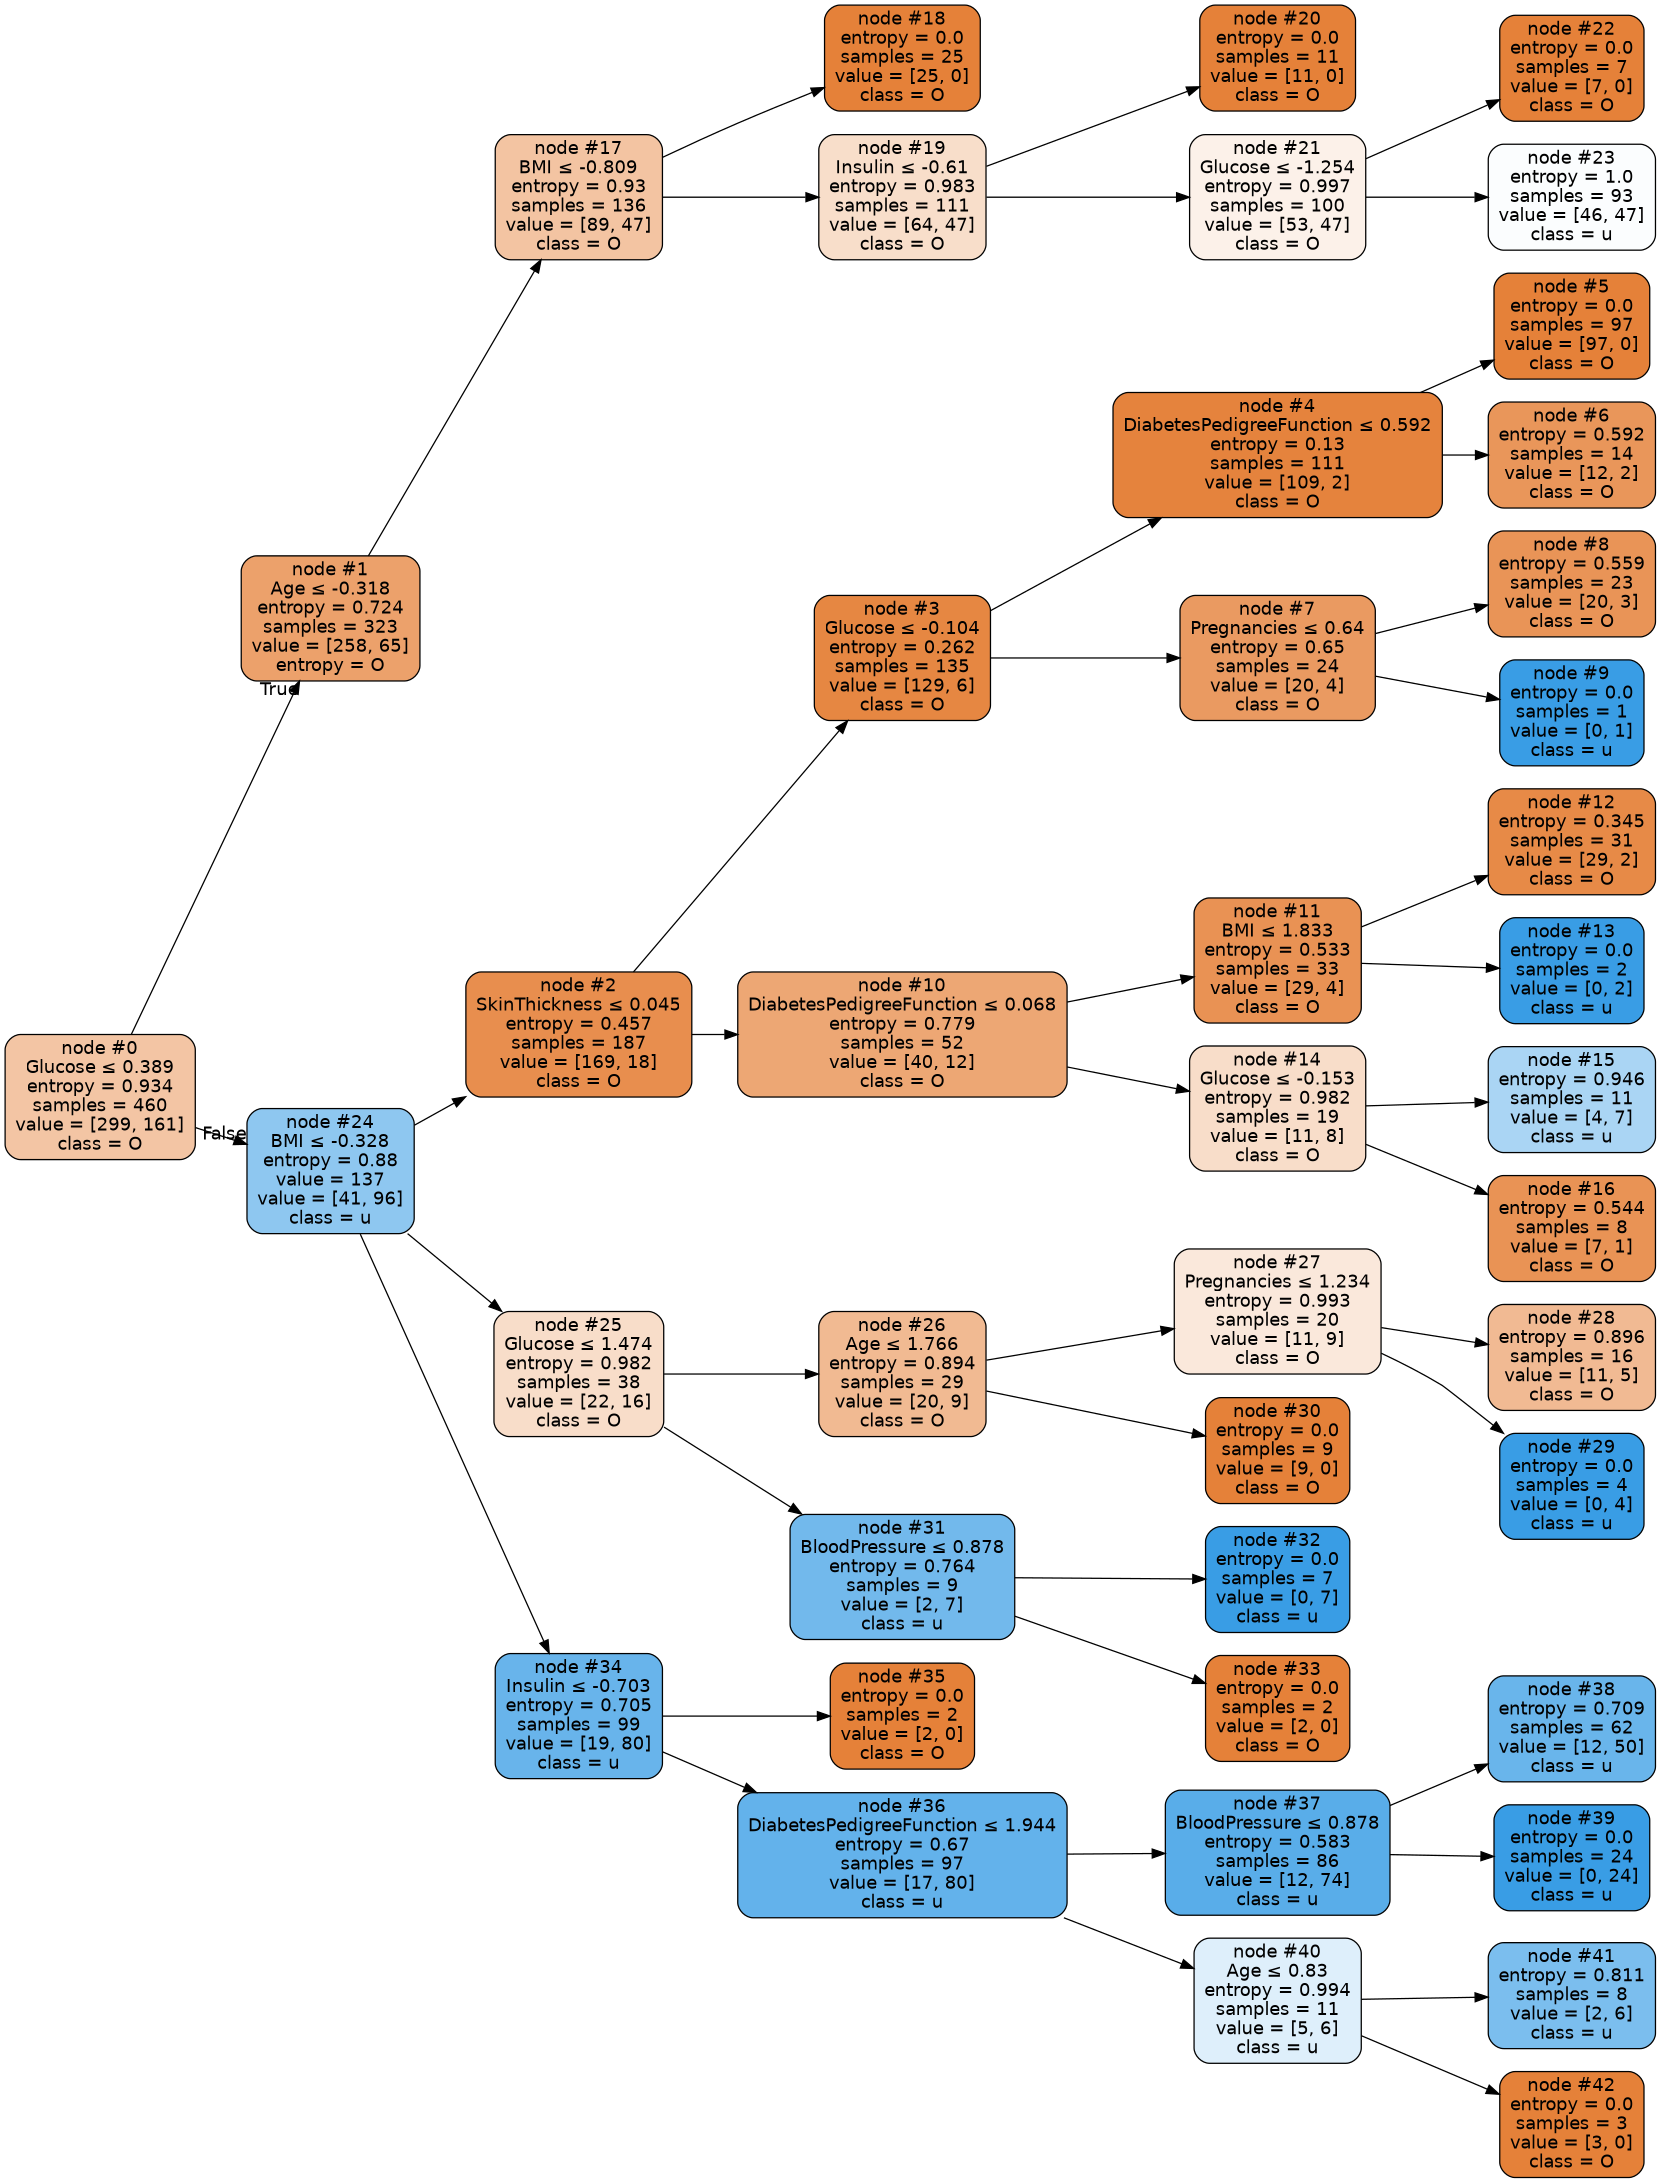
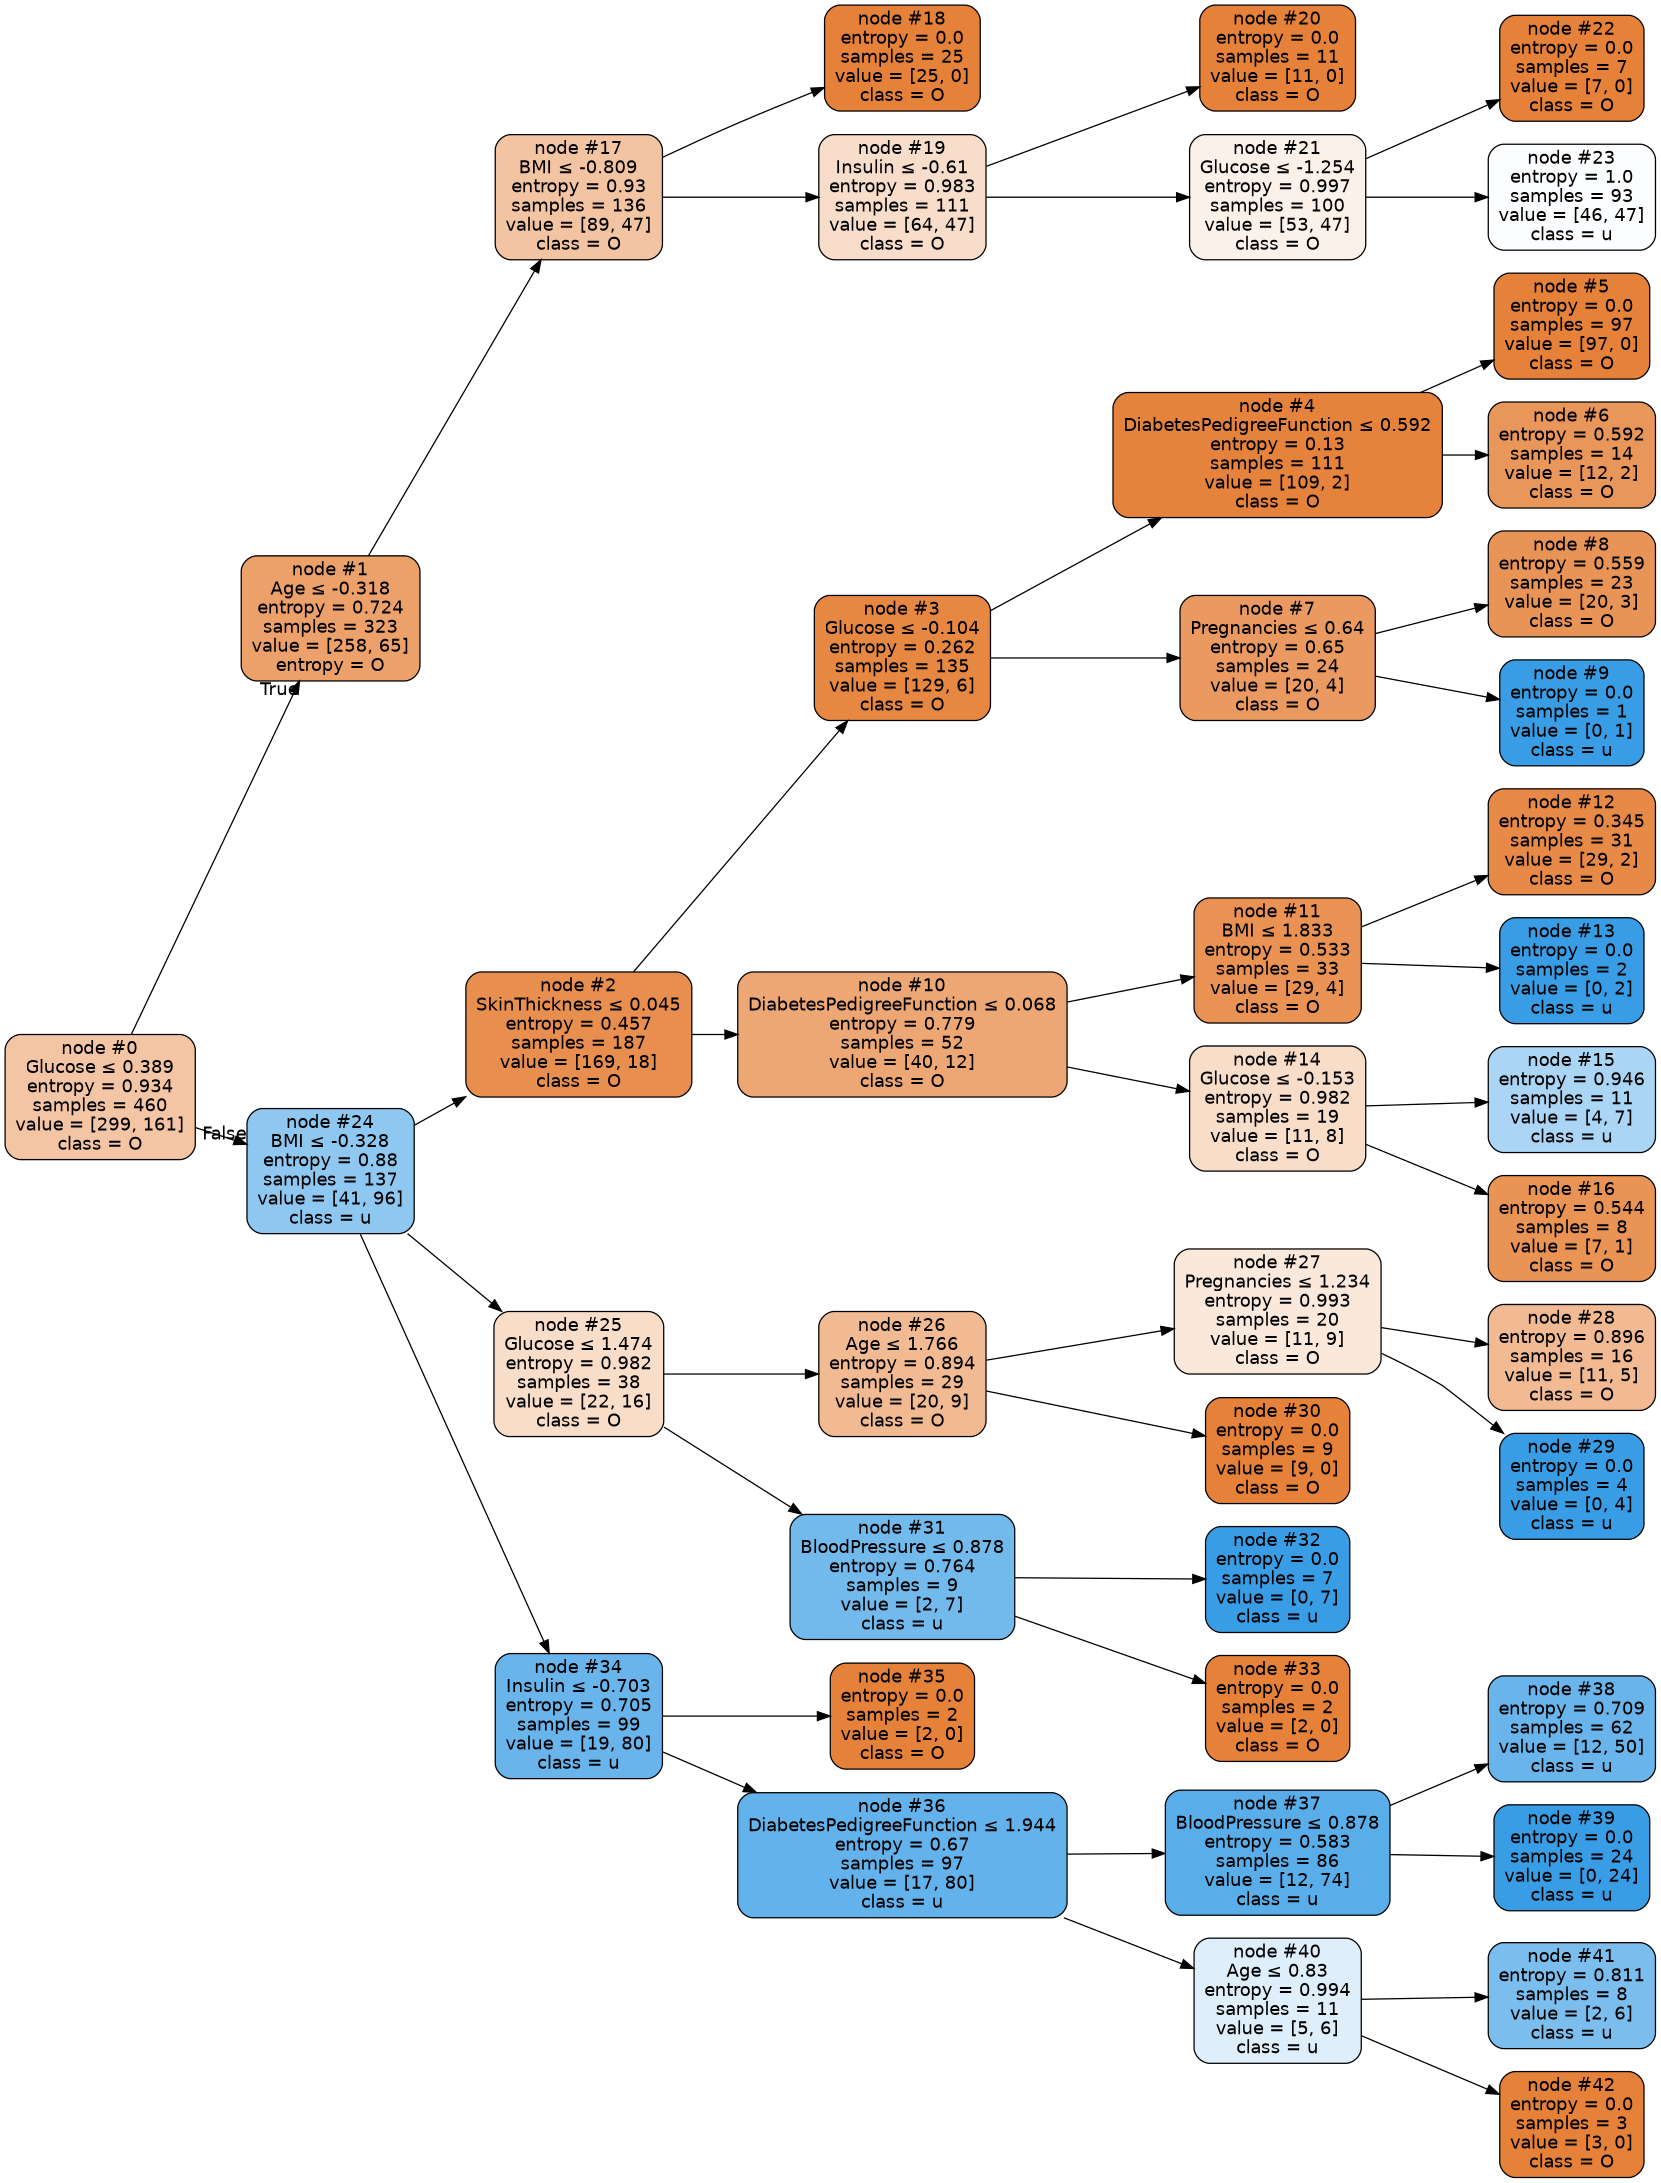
node "node #24": text "value = 137" -> "samples = 137"
